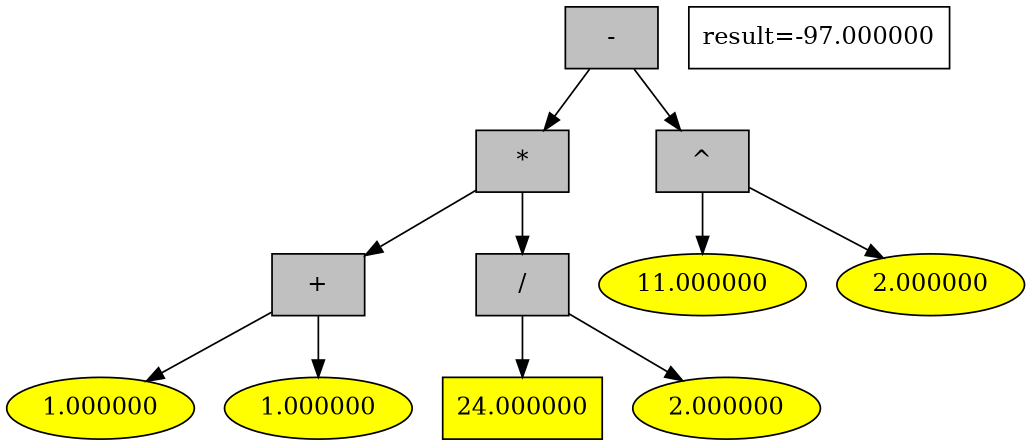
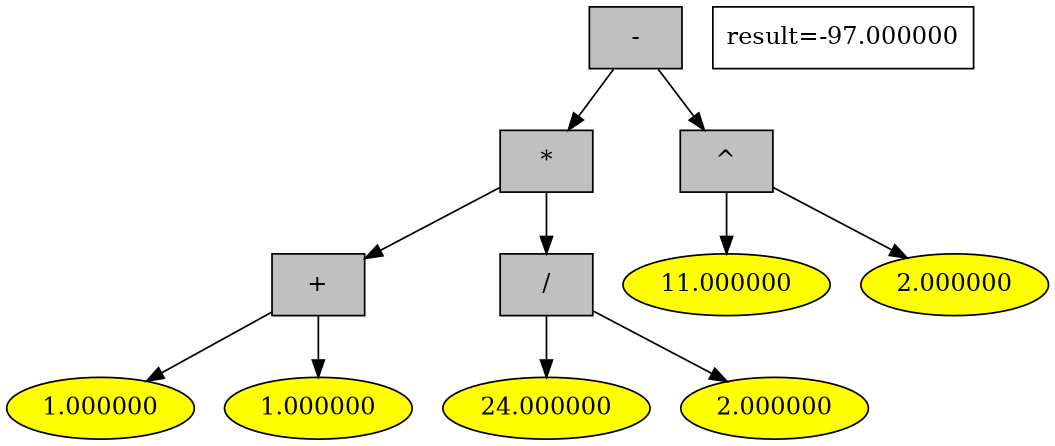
node "24.000000": shape box -> ellipse
